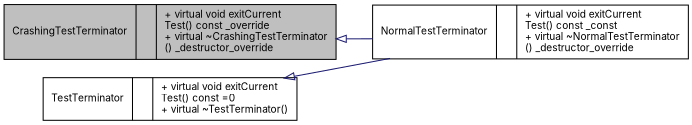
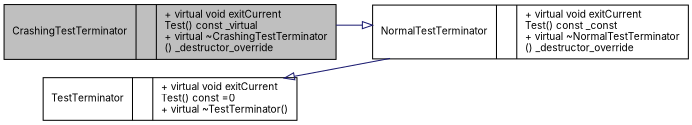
node "CrashingTestTerminator": text "Test() const _override" -> "Test() const _virtual"
edge "NormalTestTerminator" -> "CrashingTestTerminator": reversed
